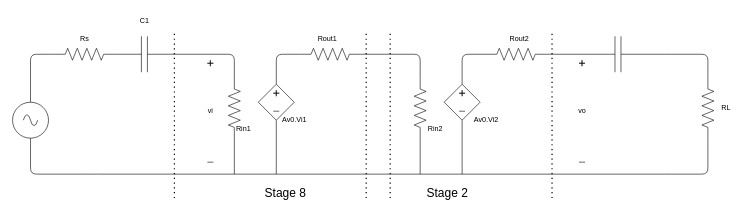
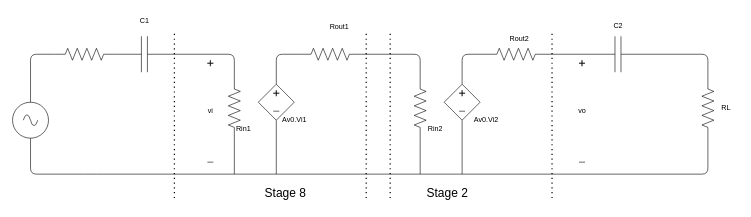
node "C2": added
node "Rs": removed
node "Rout1": moved (327, 39) -> (339, 27)
